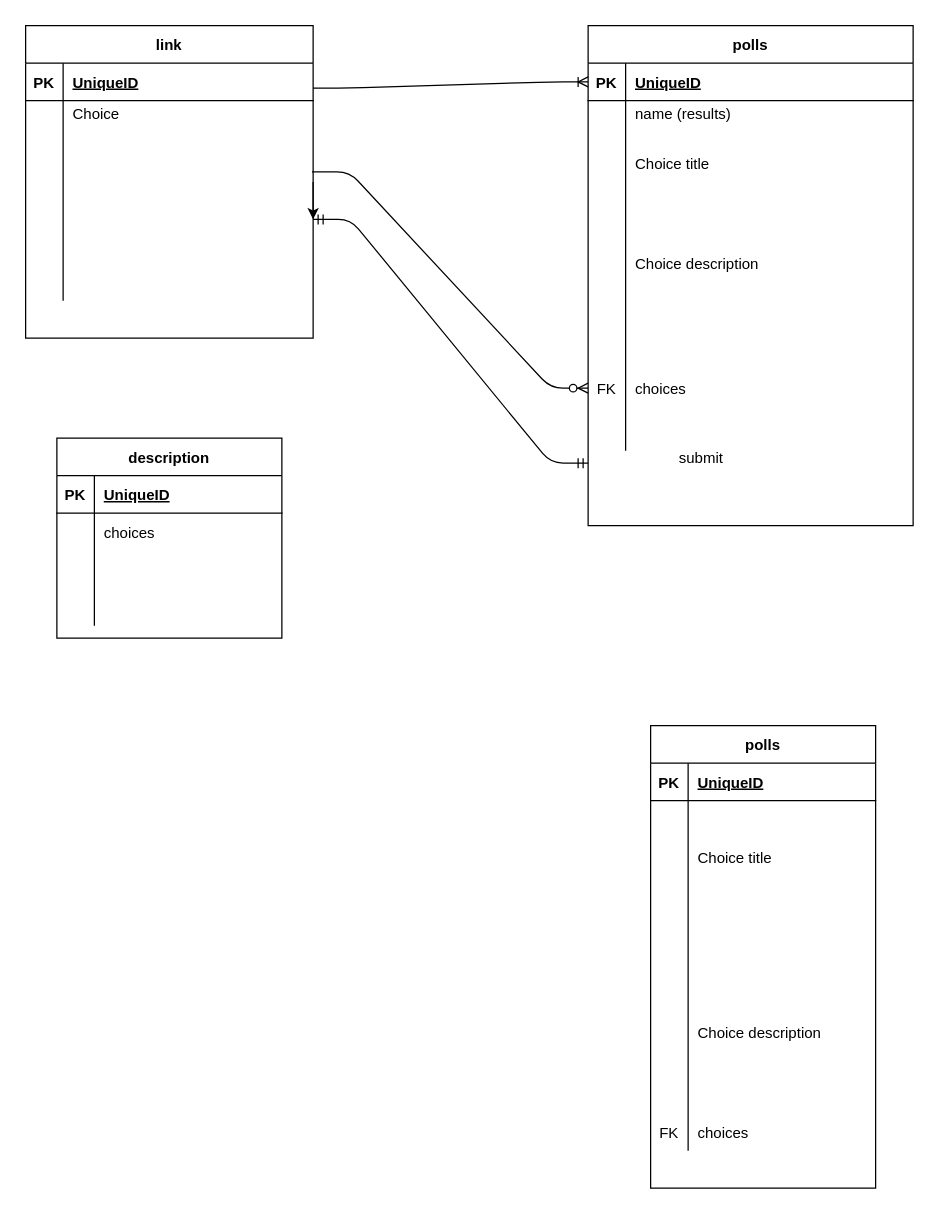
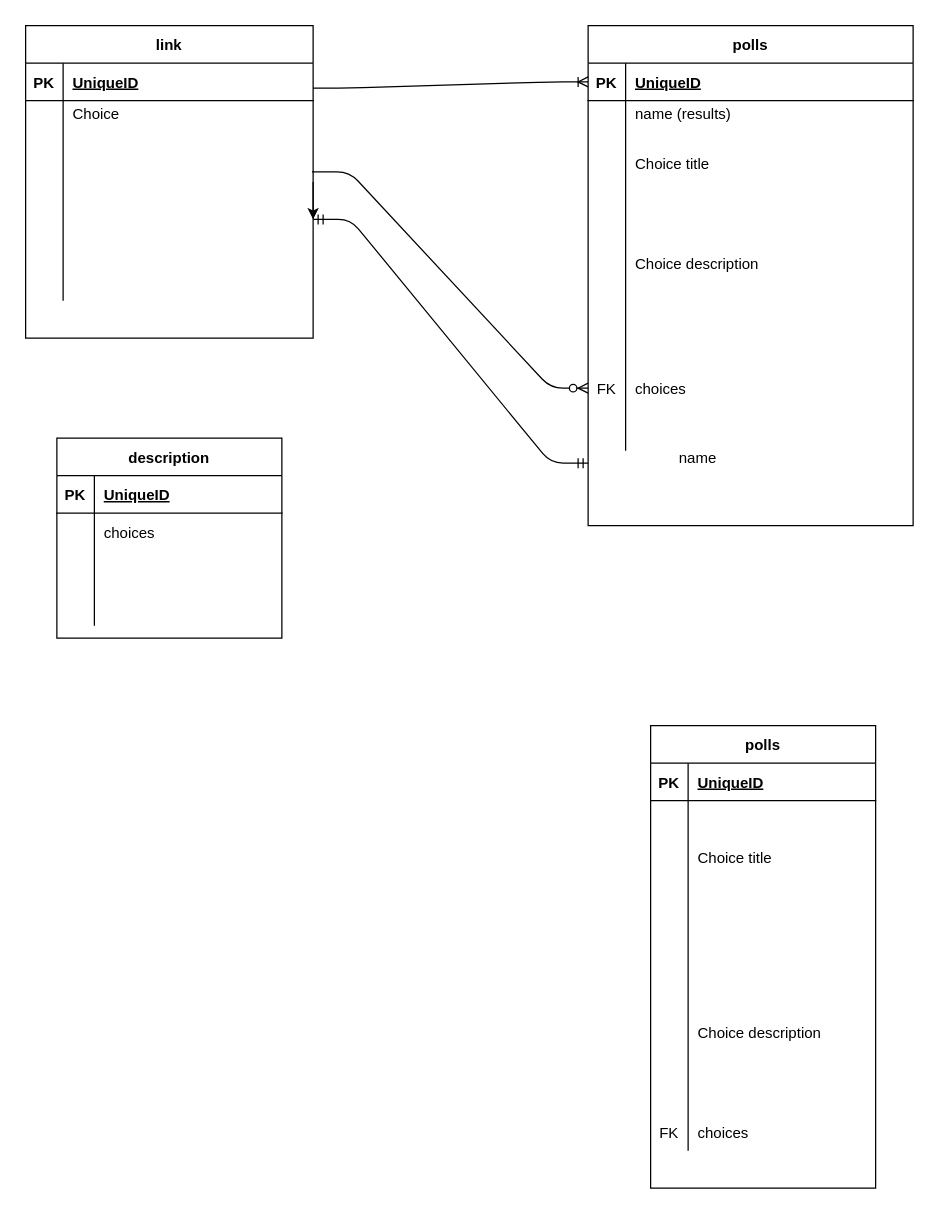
node "submit": label "submit" -> "name"
